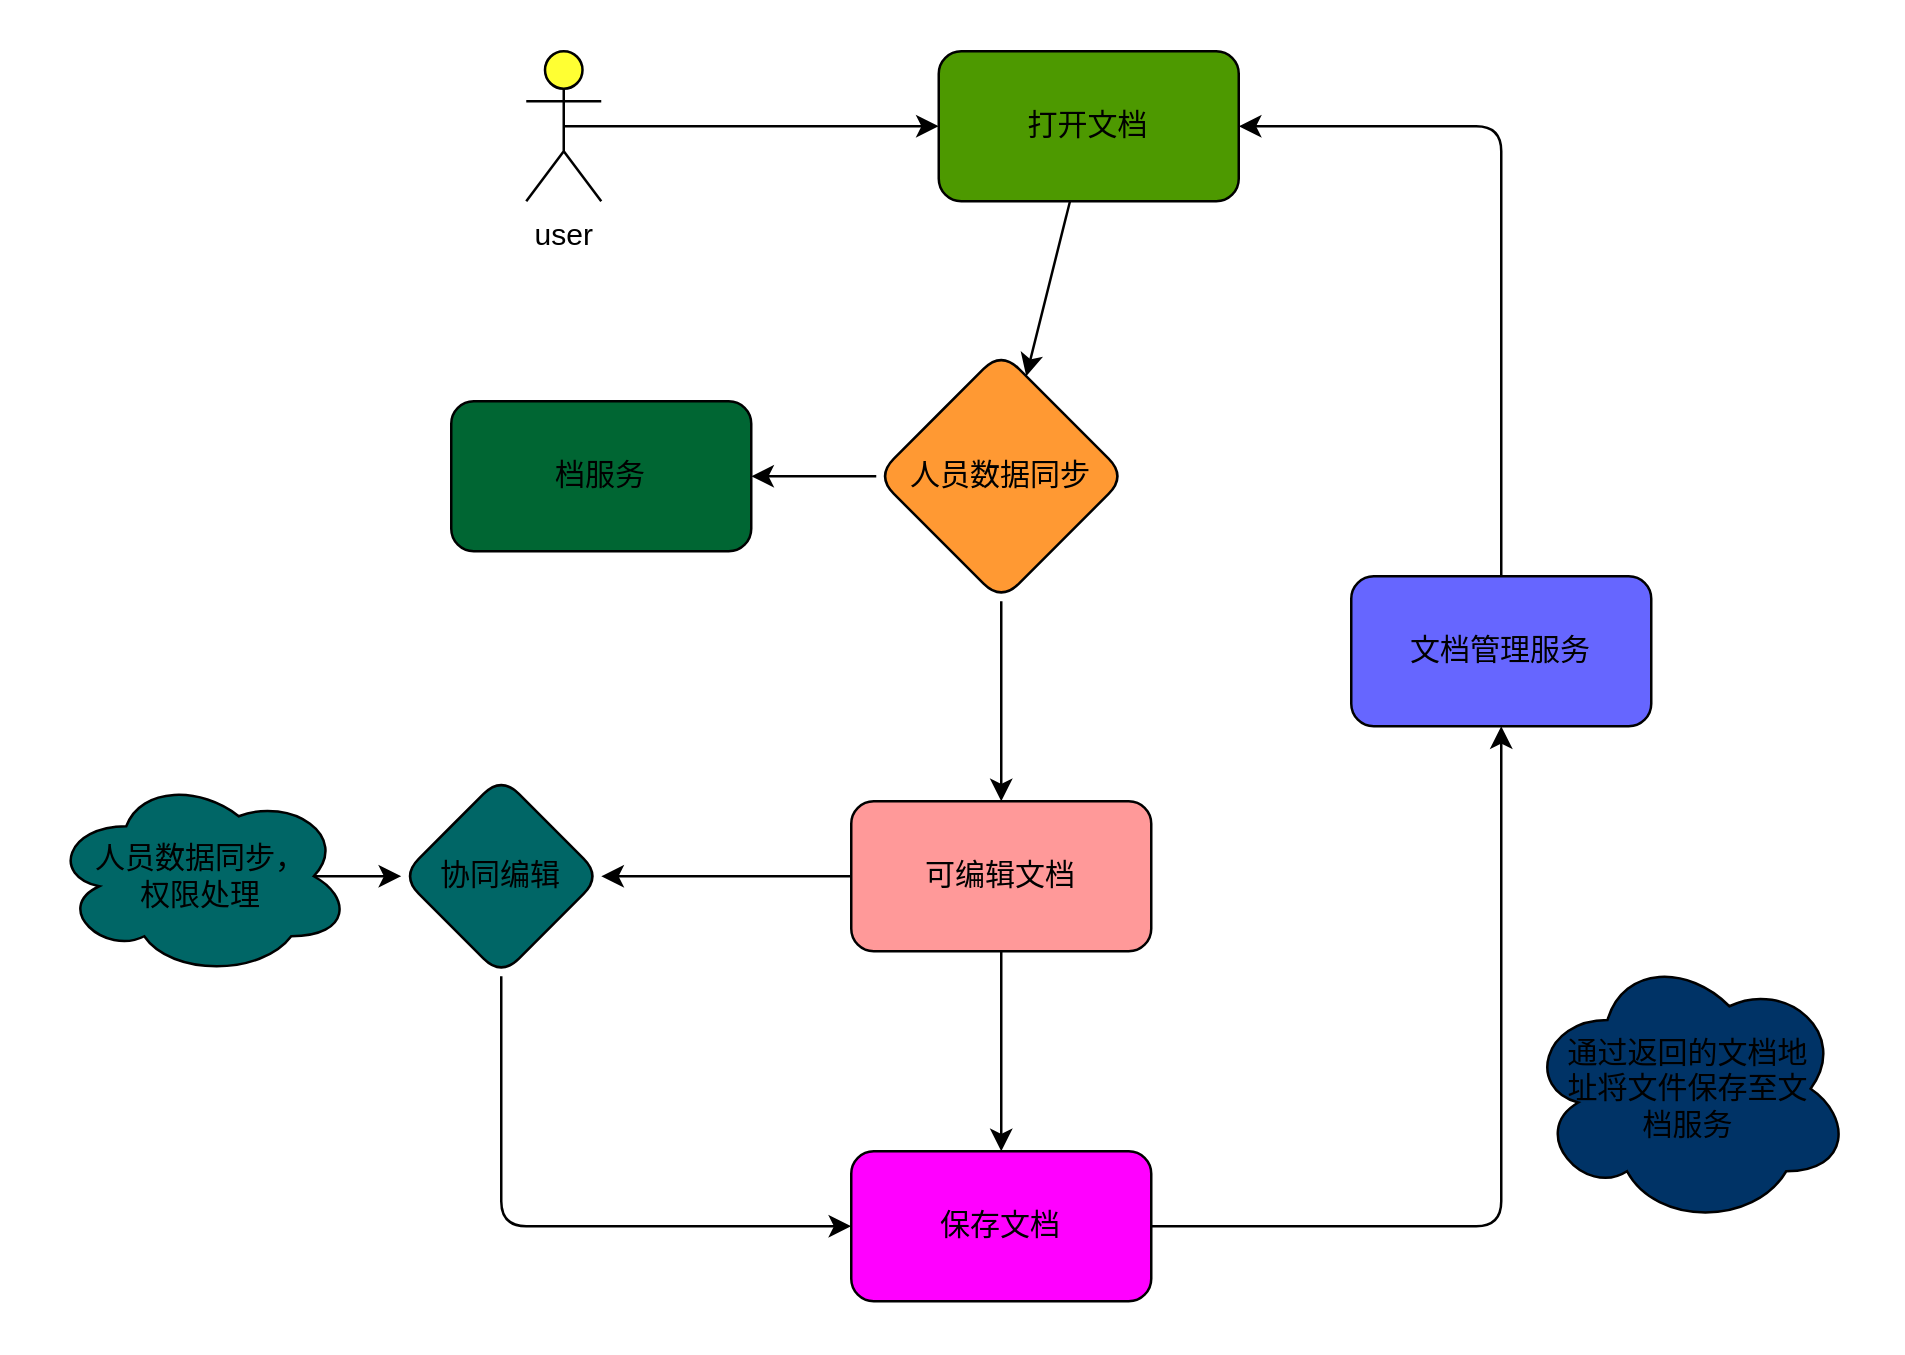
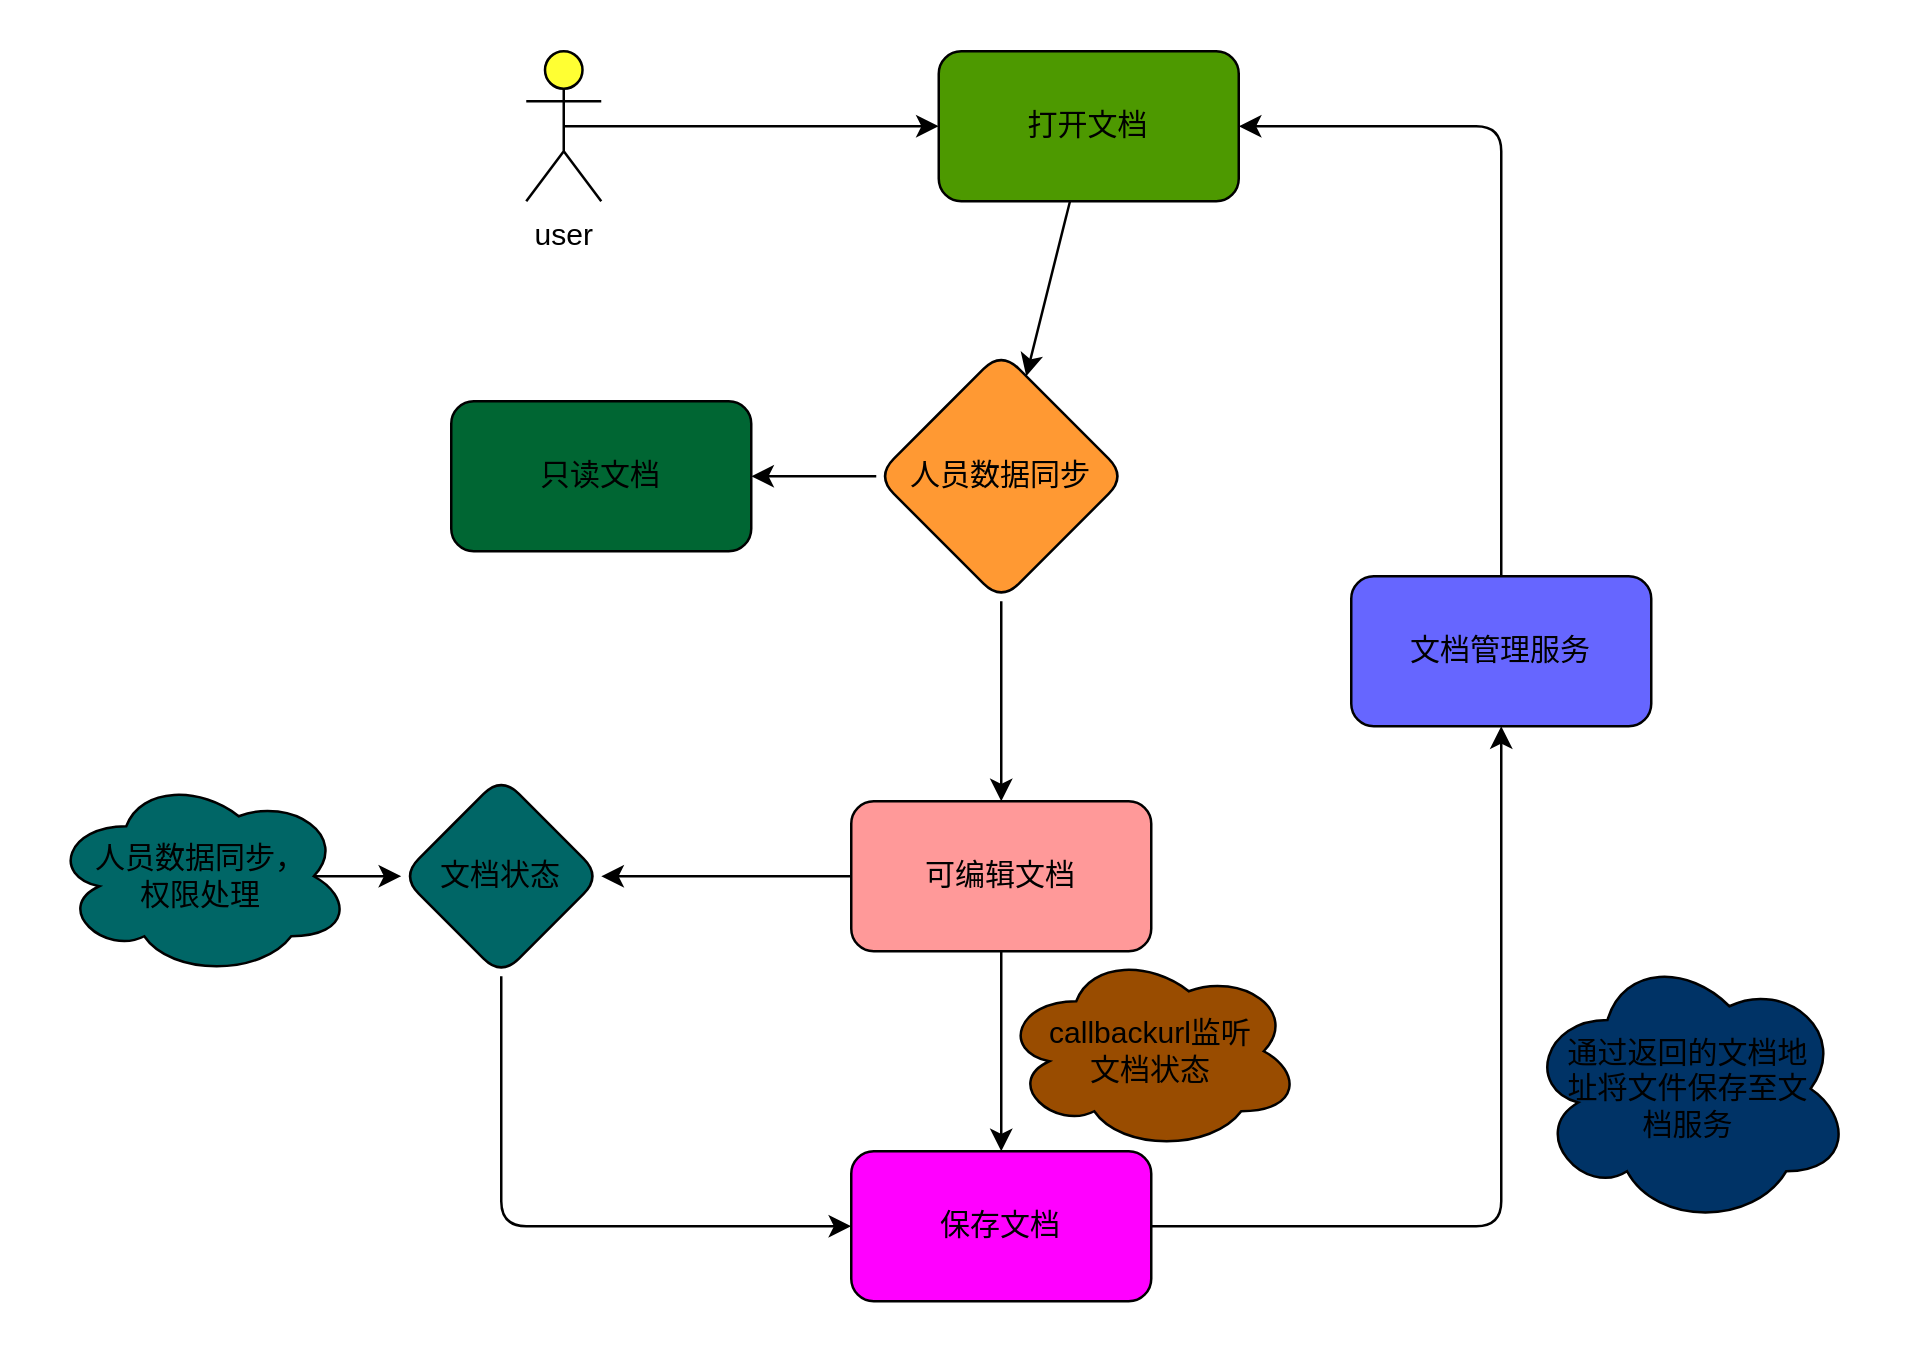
node "档服务": label "档服务" -> "只读文档"
node "协同编辑": label "协同编辑" -> "文档状态"
node "callbackurl监听 文档状态": added
